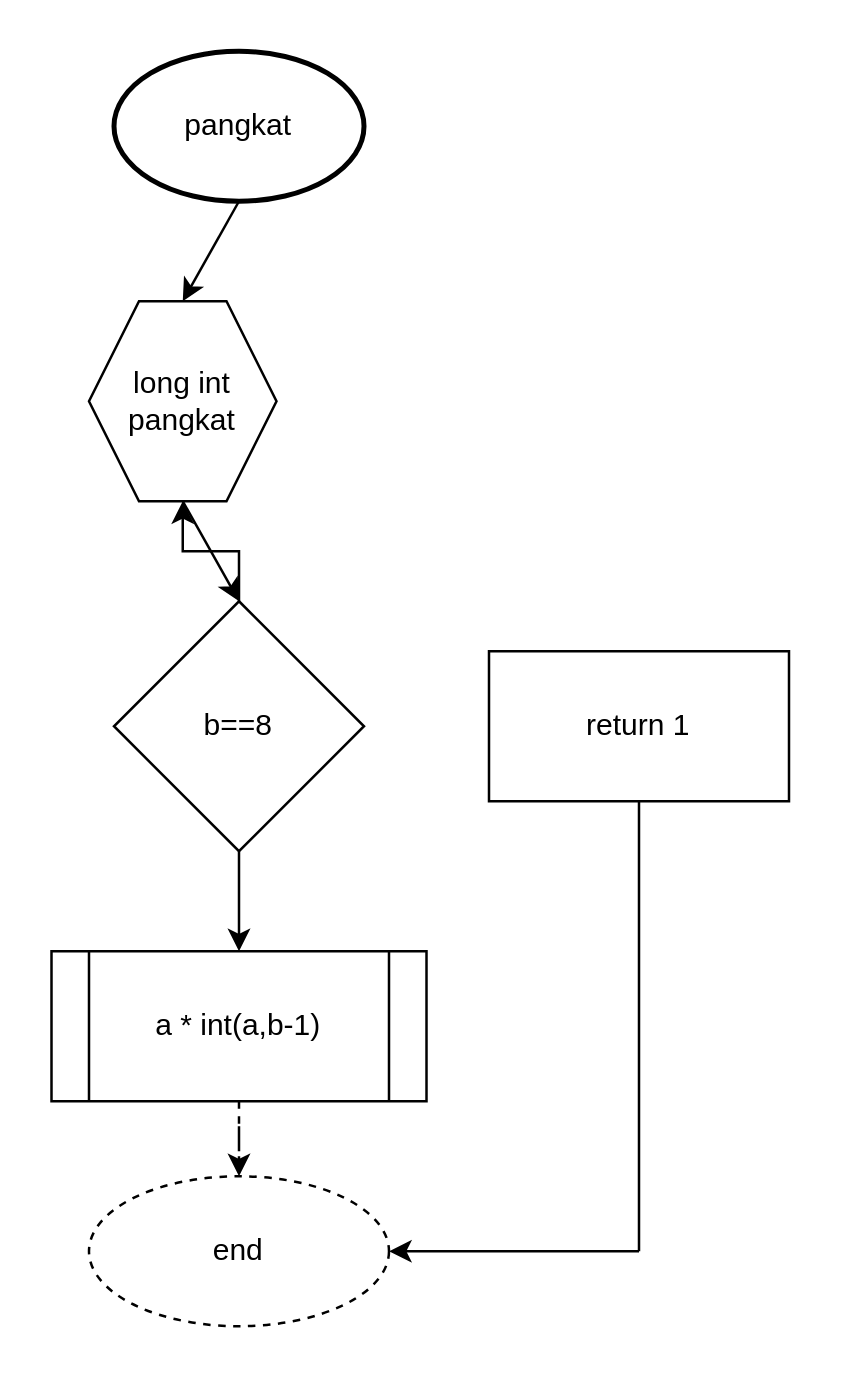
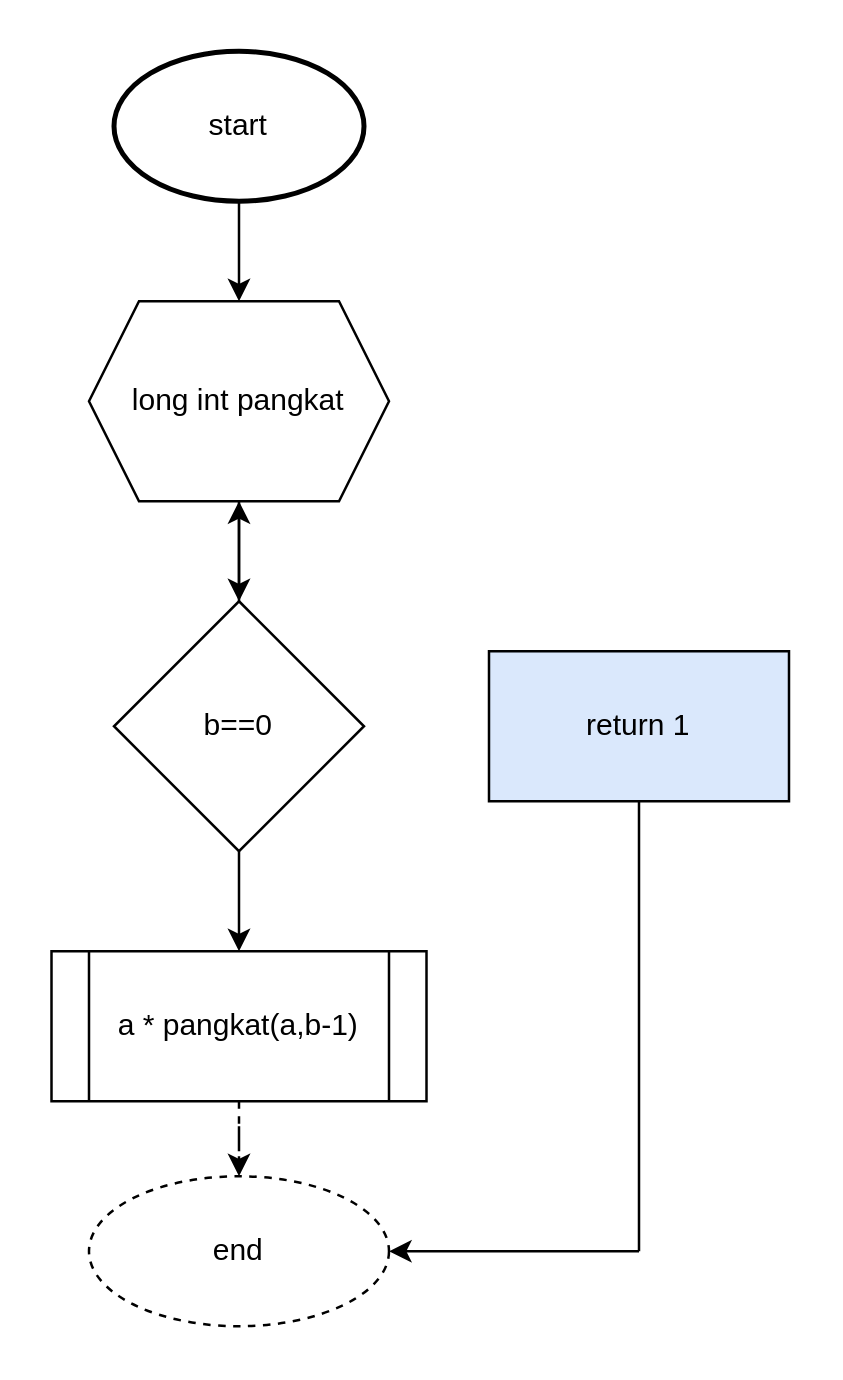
node "pangkat": label "pangkat" -> "start"
node "long int pangkat": size 188x200 -> 300x200
node "b==8": label "b==8" -> "b==0"
node "return 1": fillcolor #ffffff -> #dae8fc
node "a * int(a,b-1)": label "a * int(a,b-1)" -> "a * pangkat(a,b-1)"
